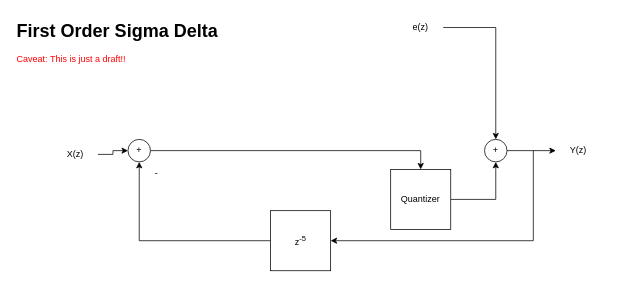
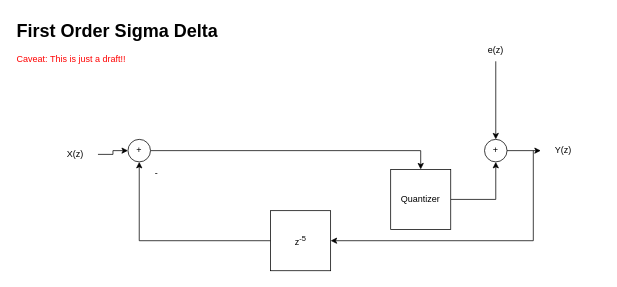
node "e(z)": moved (420, 27) -> (495, 50)
node "Y(z)": moved (578, 150) -> (563, 150)
